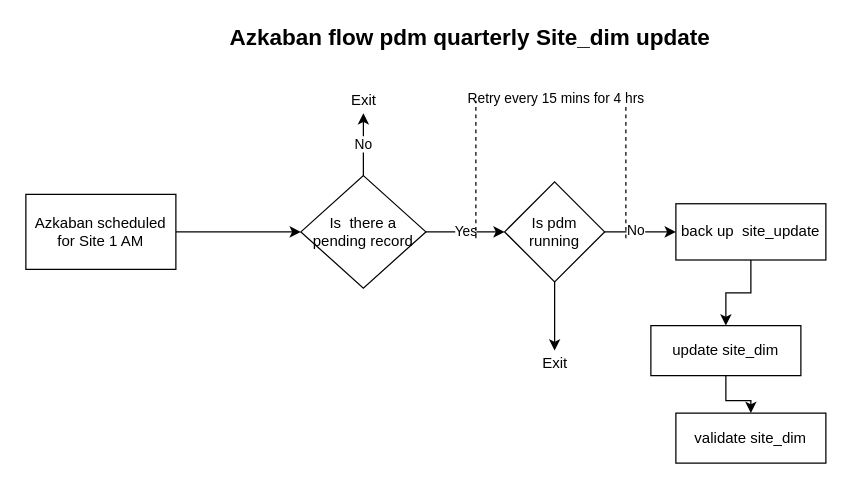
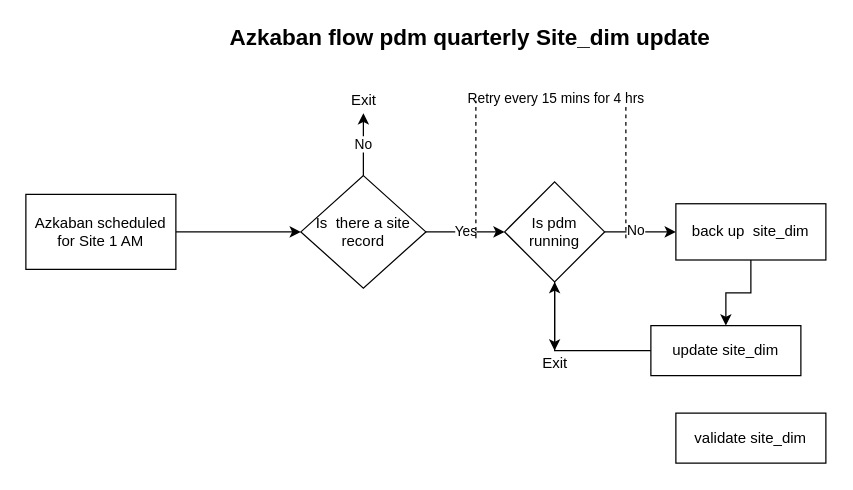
node "Is there a pending record": label "Is there a pending record" -> "Is there a site record"
node "back up site_update": label "back up site_update" -> "back up site_dim"
edge "update site_dim" -> "validate site_dim": now "update site_dim" -> "Is pdm running"
